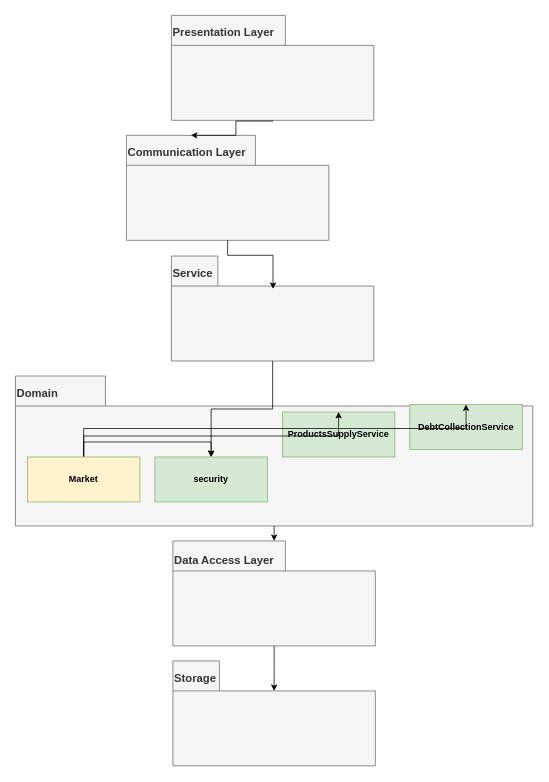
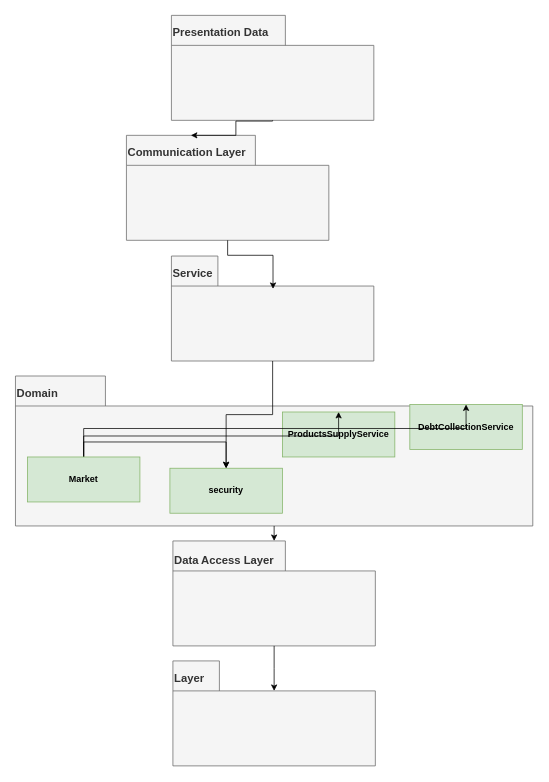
node "Presentation Layer": label "Presentation Layer" -> "Presentation Data"
node "Market": fillcolor #fff2cc -> #d5e8d4
node "security": moved (211, 480) -> (226, 491)
node "Storage": label "Storage" -> "Layer"
